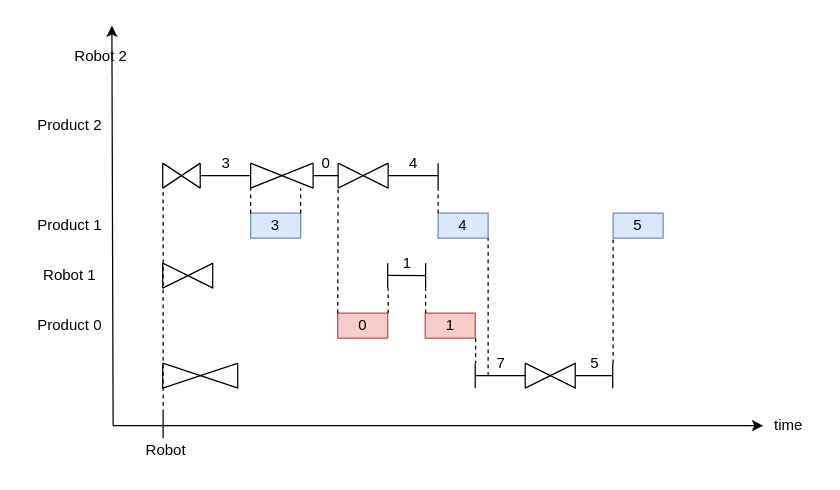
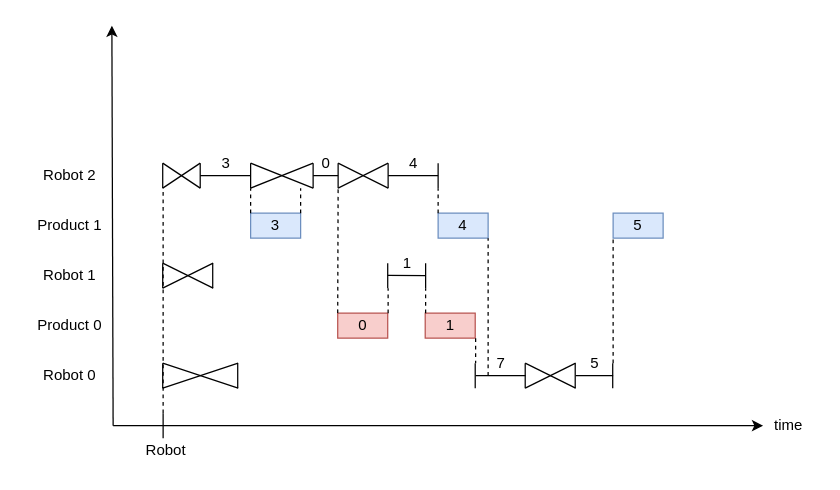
node "Robot 2": moved (101, 57) -> (69, 176)
node "Product 2": removed
node "Robot 0": added
